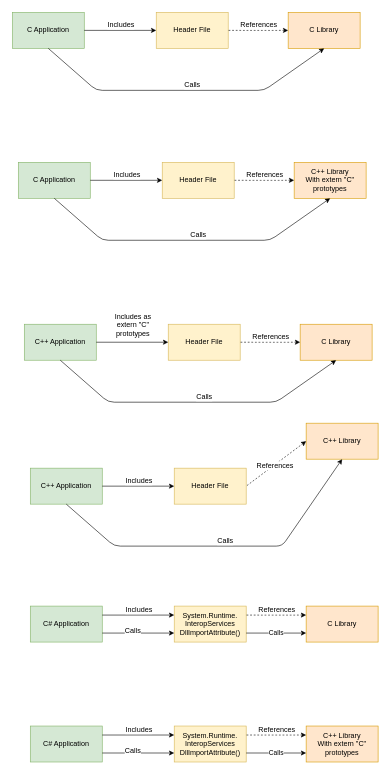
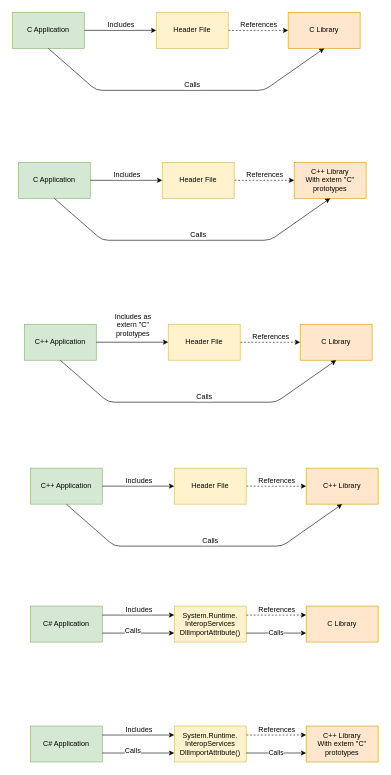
node "C++ Library": moved (342, 441) -> (342, 486)
